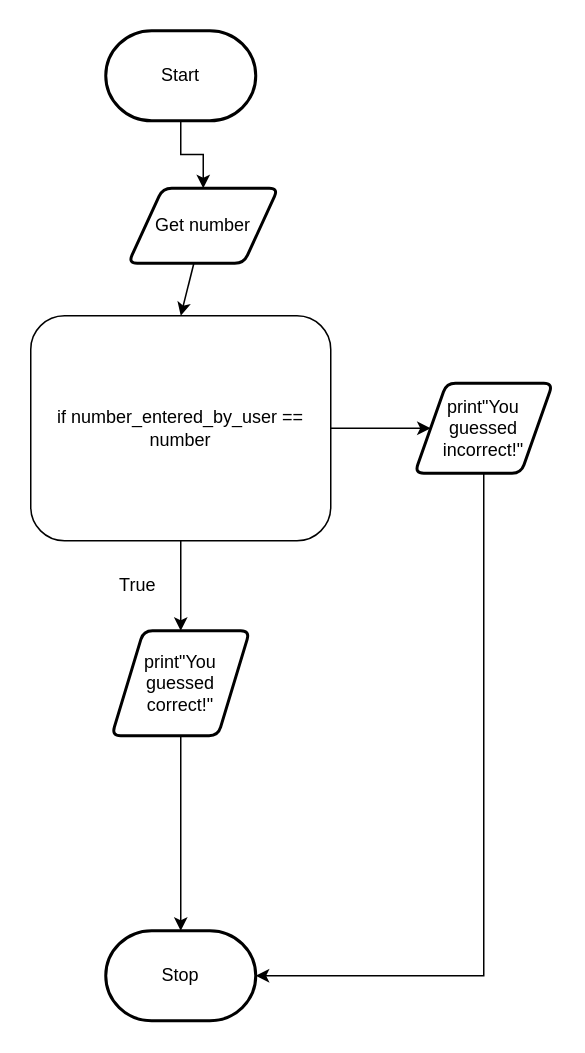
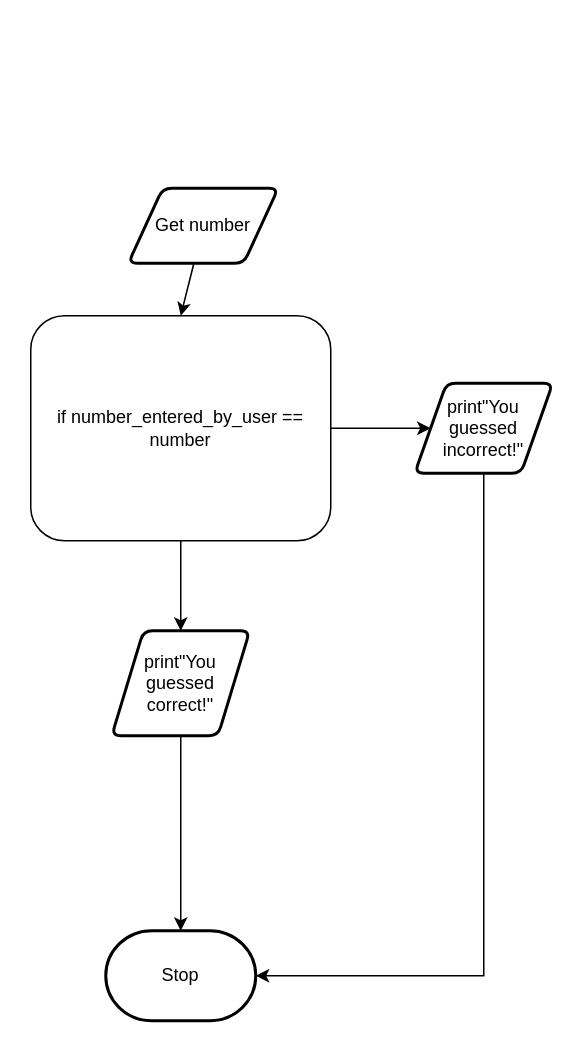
node "Start": removed
edge "Start" -> "Get number": removed
node "True": removed
